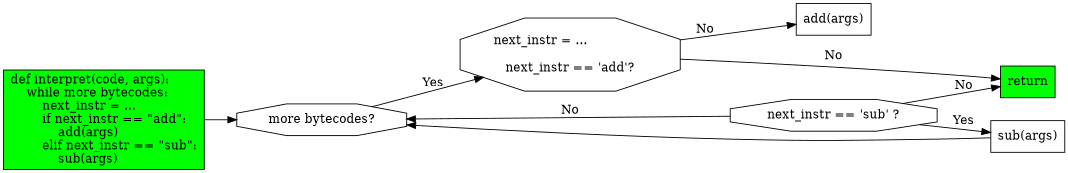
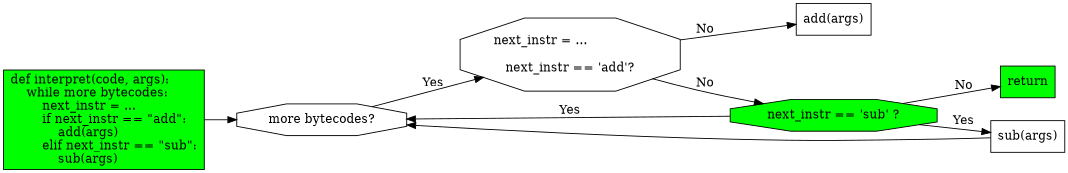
edge "next_instr = ... next_instr == 'add'?" -> "return": now "next_instr = ... next_instr == 'add'?" -> "next_instr == 'sub' ?"
edge "next_instr == 'sub' ?" -> "more bytecodes?": label "No" -> "Yes"
node "next_instr == 'sub' ?": fillcolor white -> green
